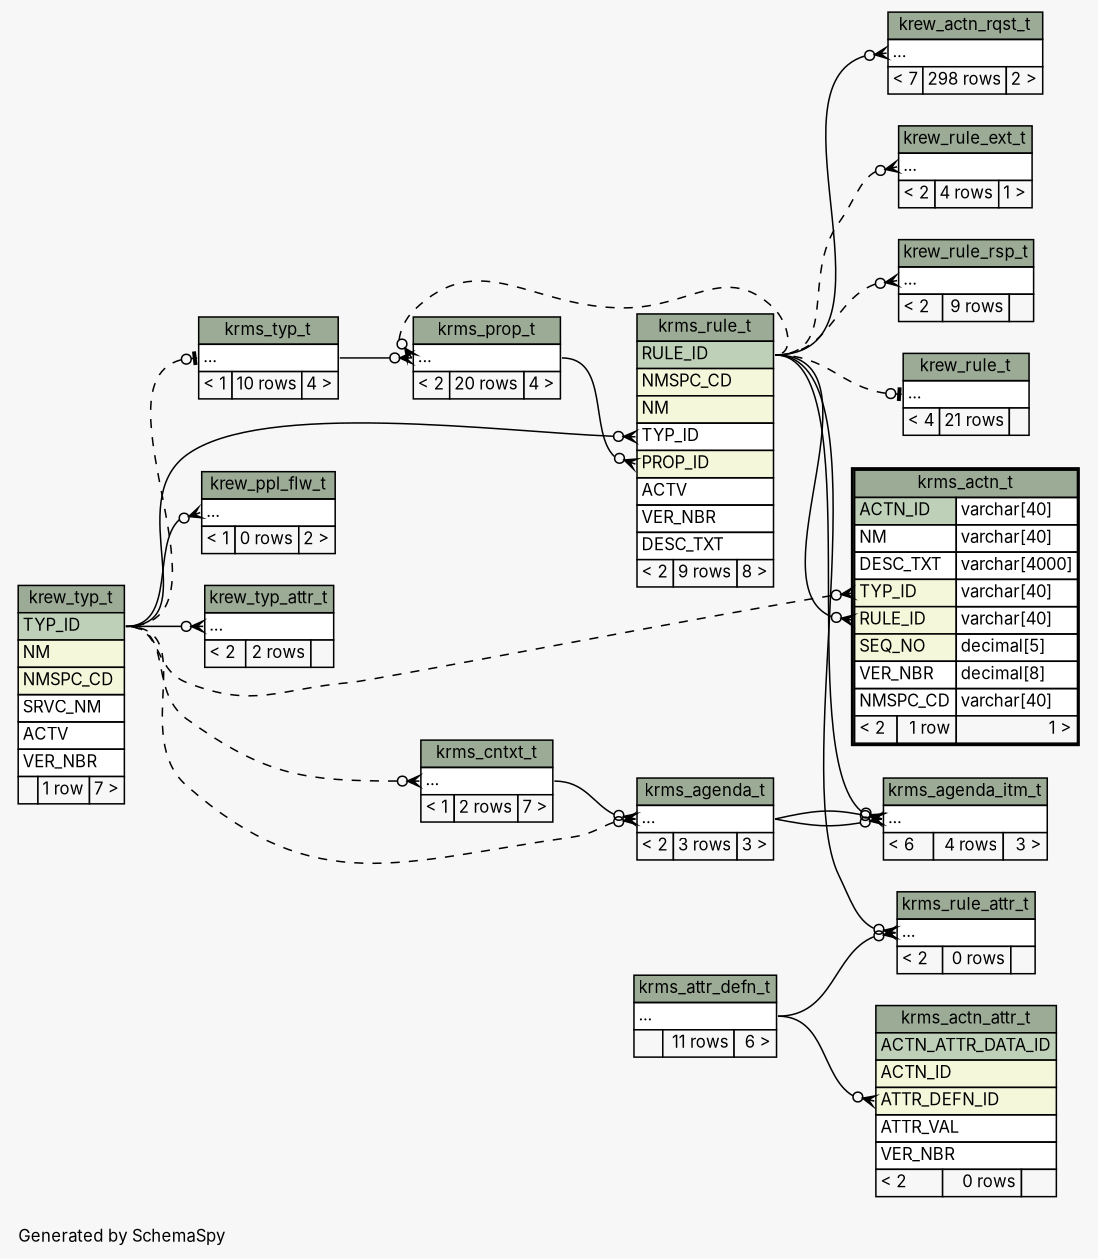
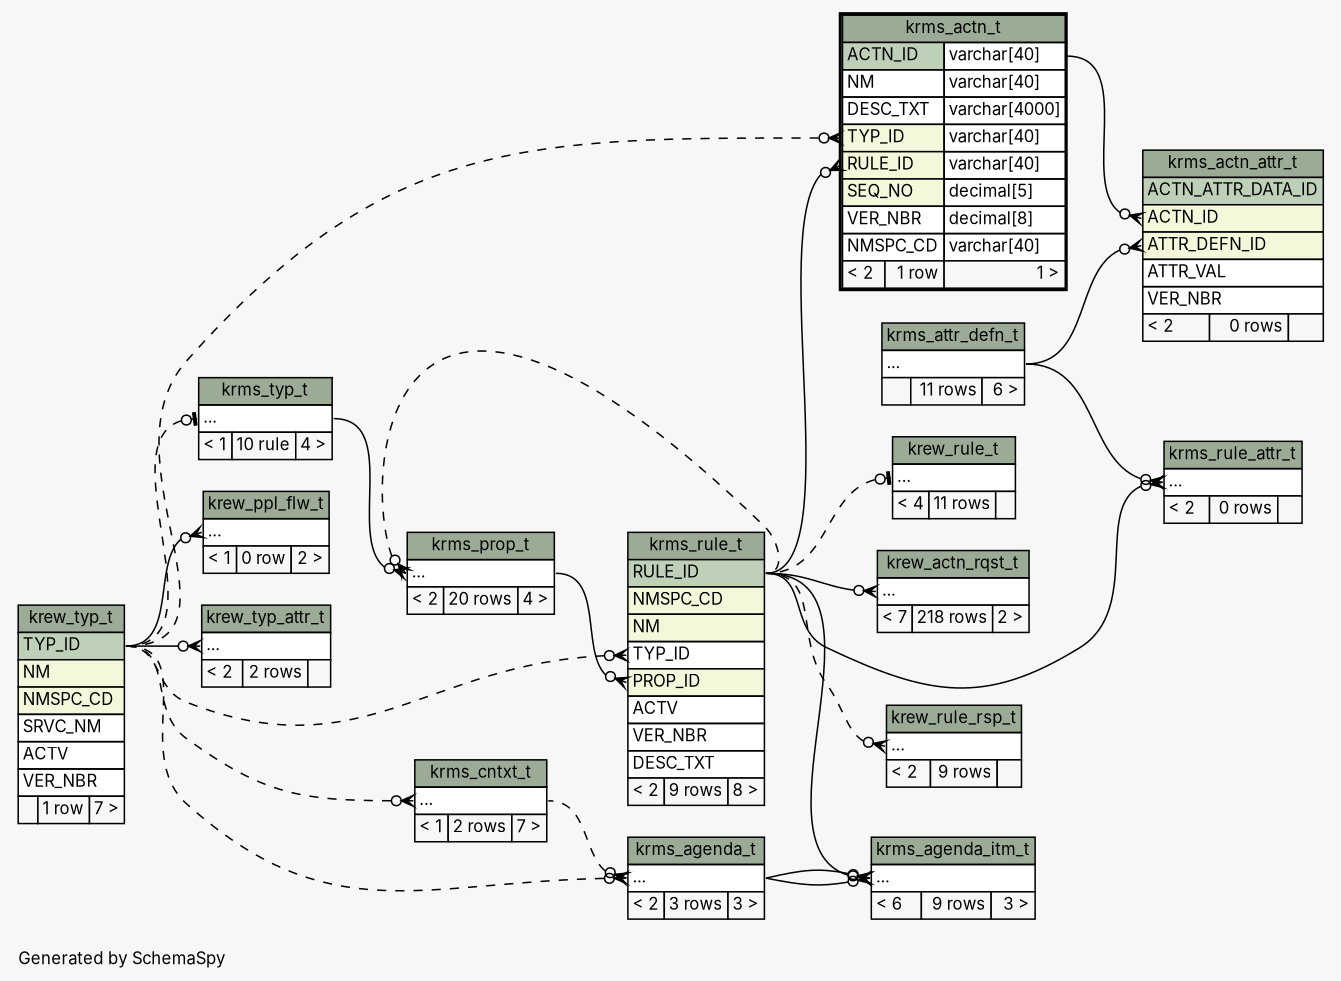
node "krew_actn_rqst_t": text "298 rows" -> "218 rows"
edge "krms_actn_t" -> "krms_actn_attr_t": added
node "krew_rule_ext_t": removed
node "krms_typ_t": text "10 rows" -> "10 rule"
node "krew_rule_t": text "21 rows" -> "11 rows"
edge "krew_typ_t" -> "krms_rule_t": style solid -> dashed
node "krew_ppl_flw_t": text "0 rows" -> "0 row"
edge "krms_cntxt_t" -> "krms_agenda_t": style solid -> dashed
node "krms_agenda_itm_t": text "4 rows" -> "9 rows"
